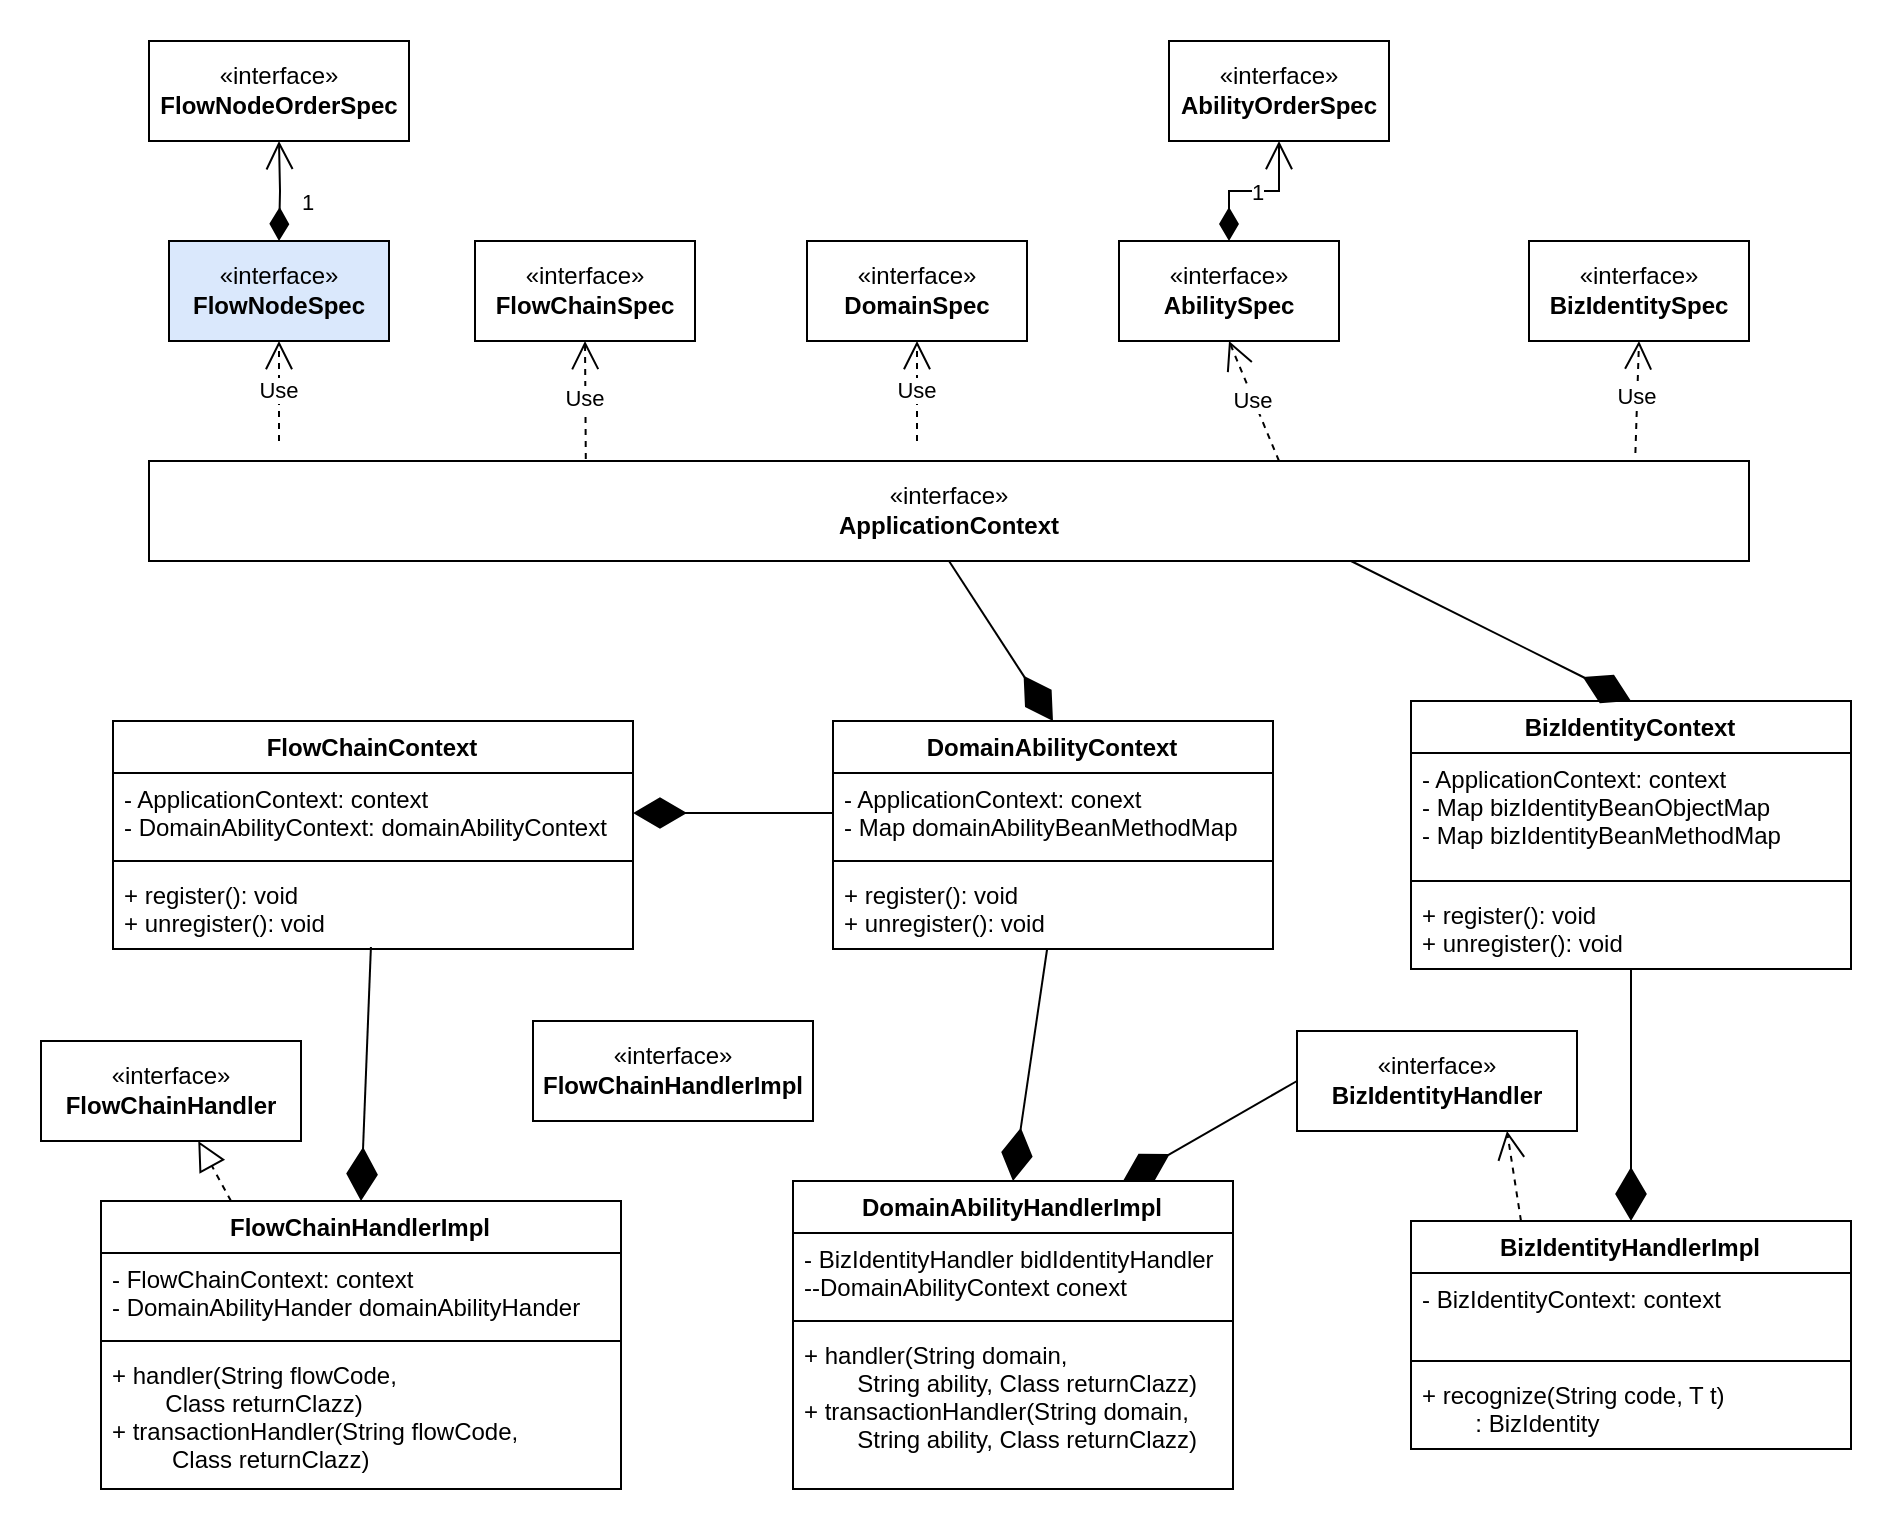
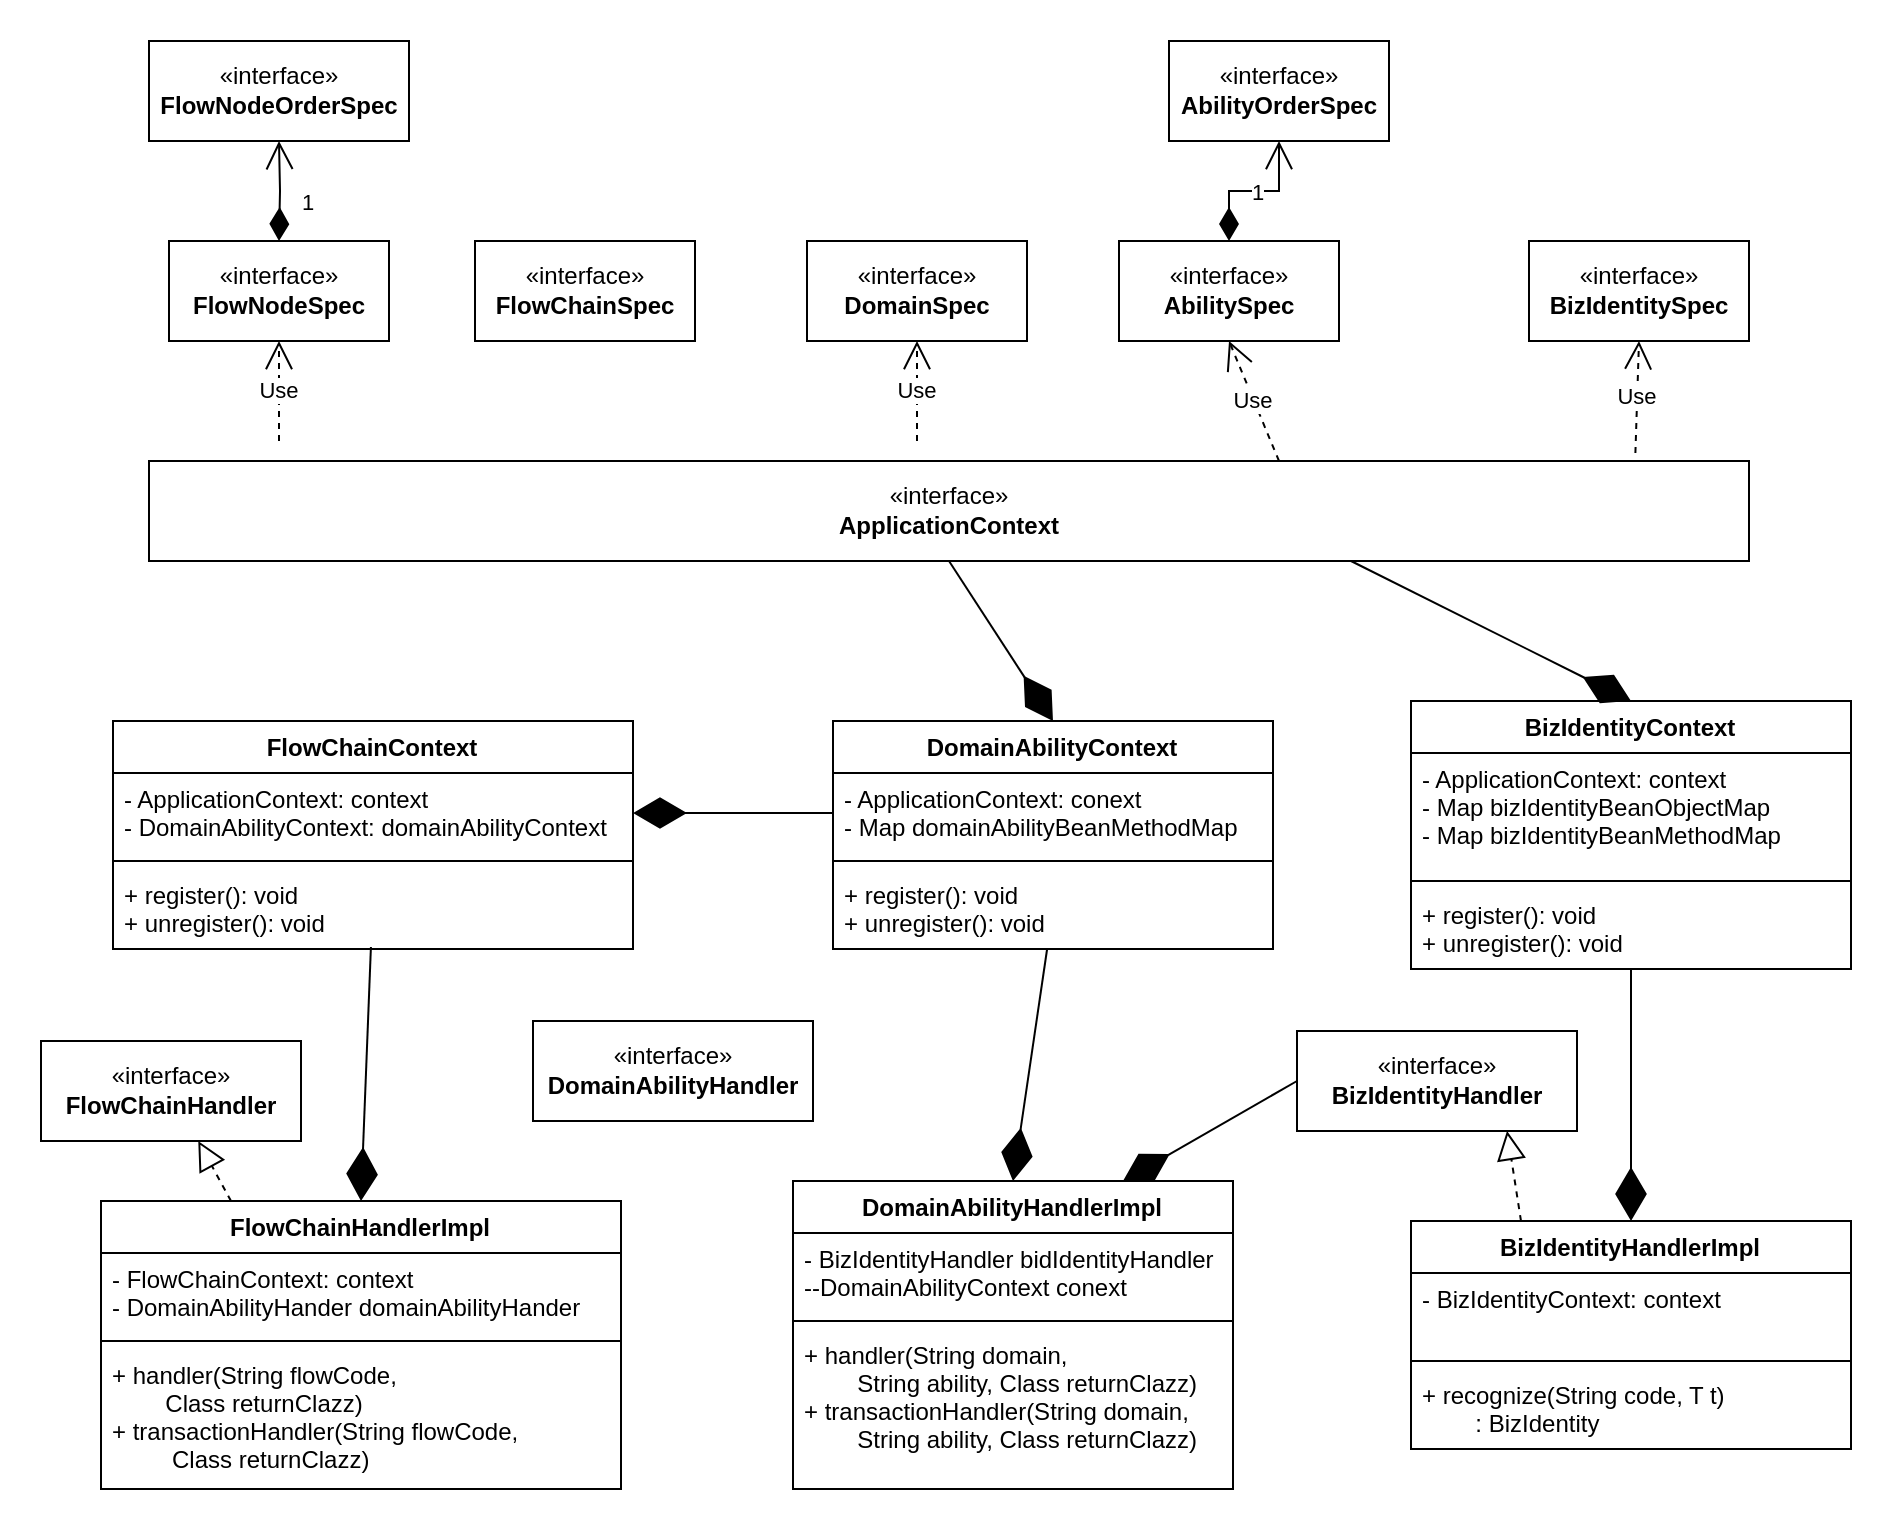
node "«interface» FlowNodeSpec": fillcolor #dae8fc -> #ffffff
edge "«interface» ApplicationContext" -> "«interface» FlowChainSpec": removed, label "Use"
node "«interface» FlowChainHandlerImpl": label "«interface» FlowChainHandlerImpl" -> "«interface» DomainAbilityHandler"
edge "BizIdentityHandlerImpl" -> "«interface» BizIdentityHandler": arrowhead open -> block
